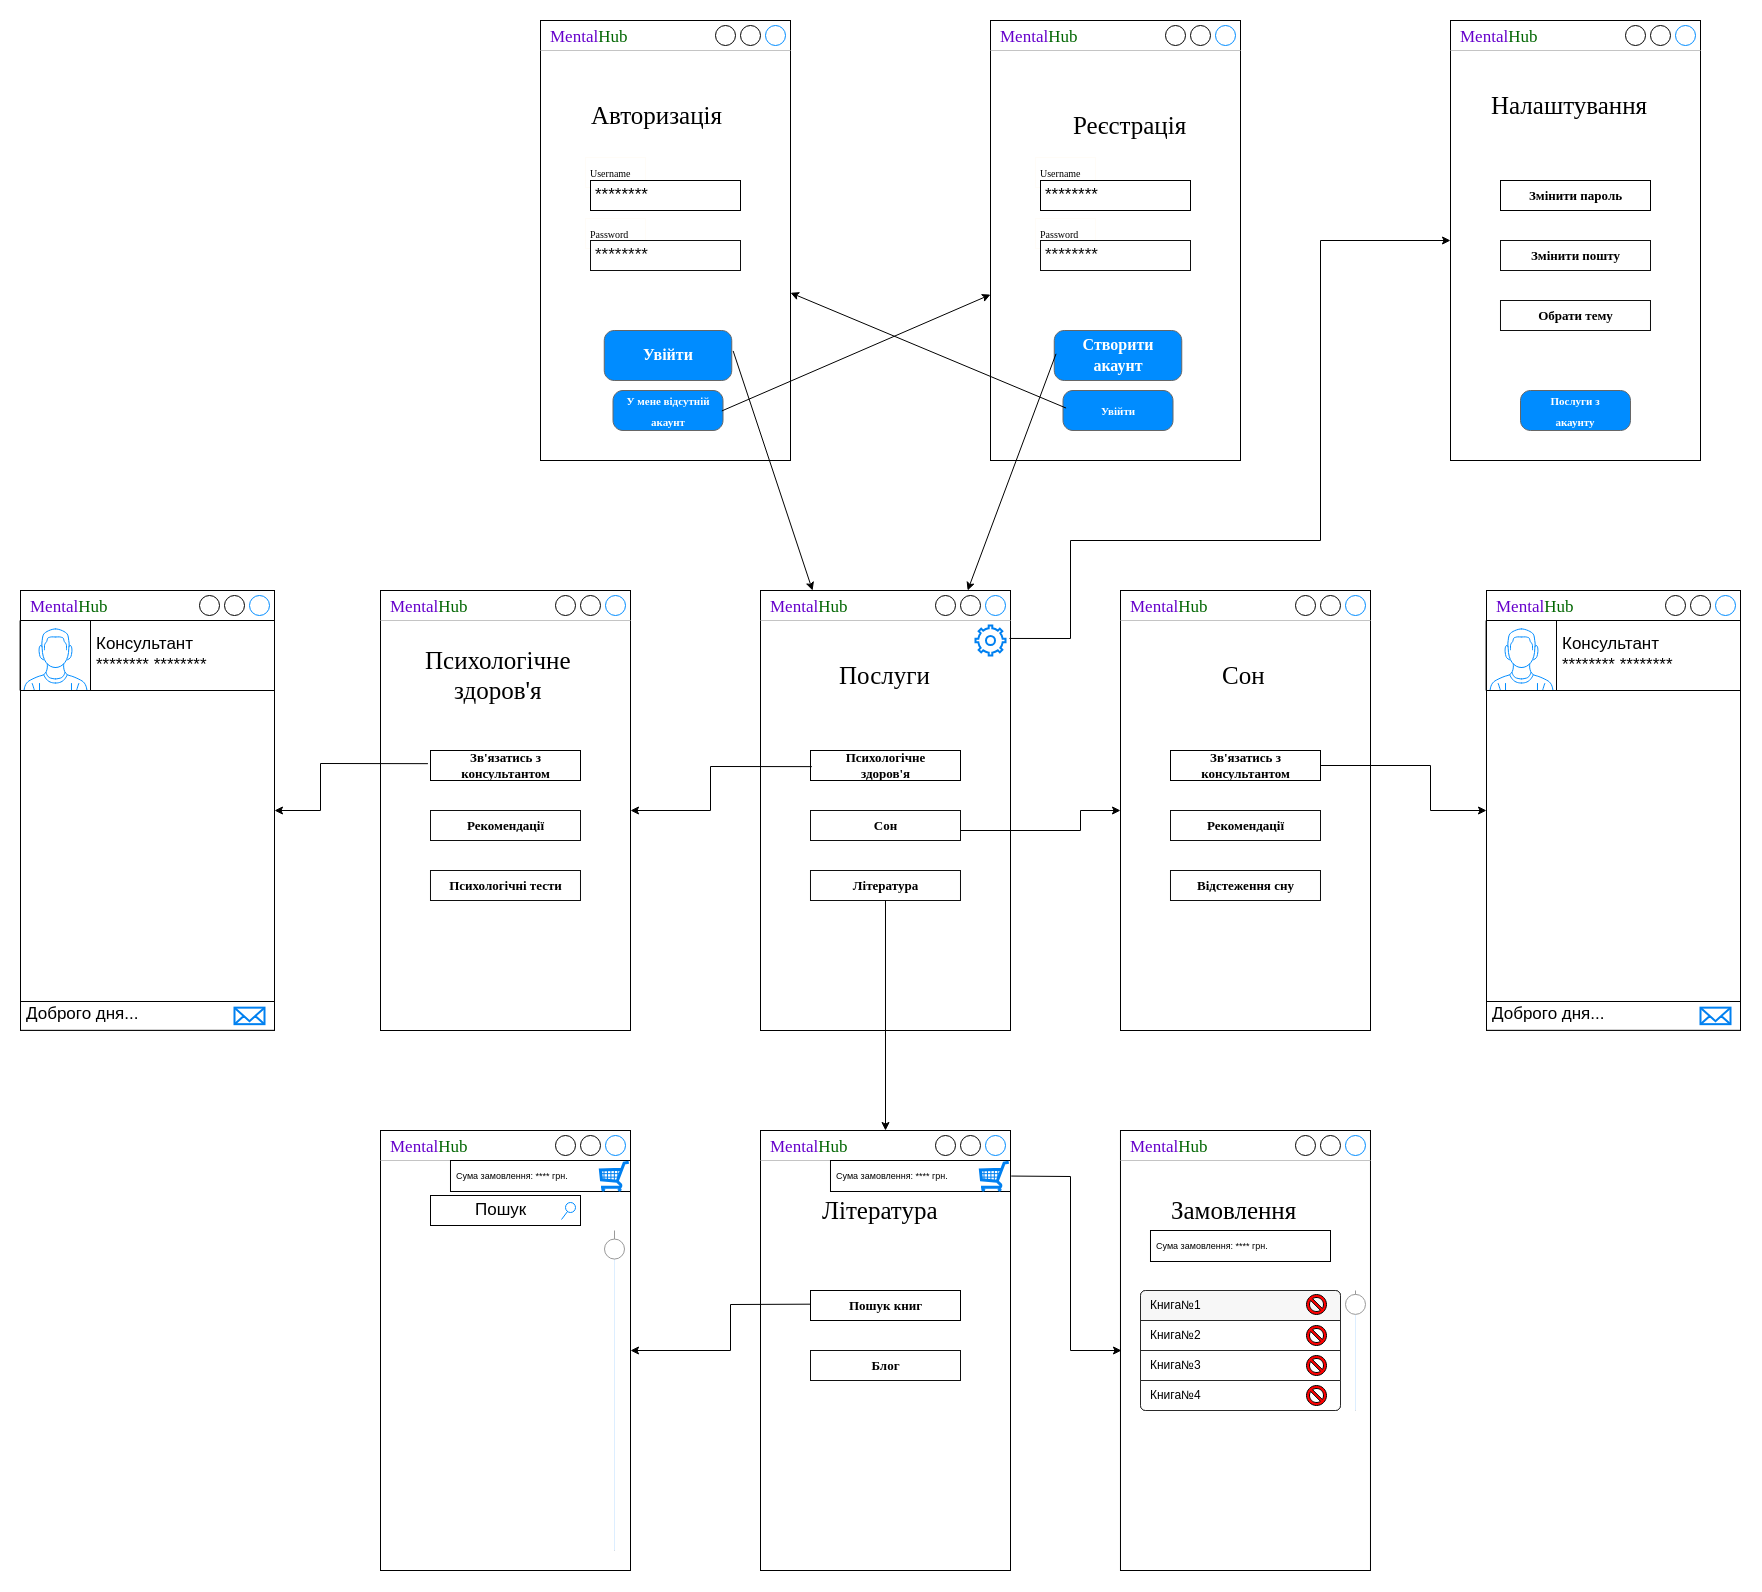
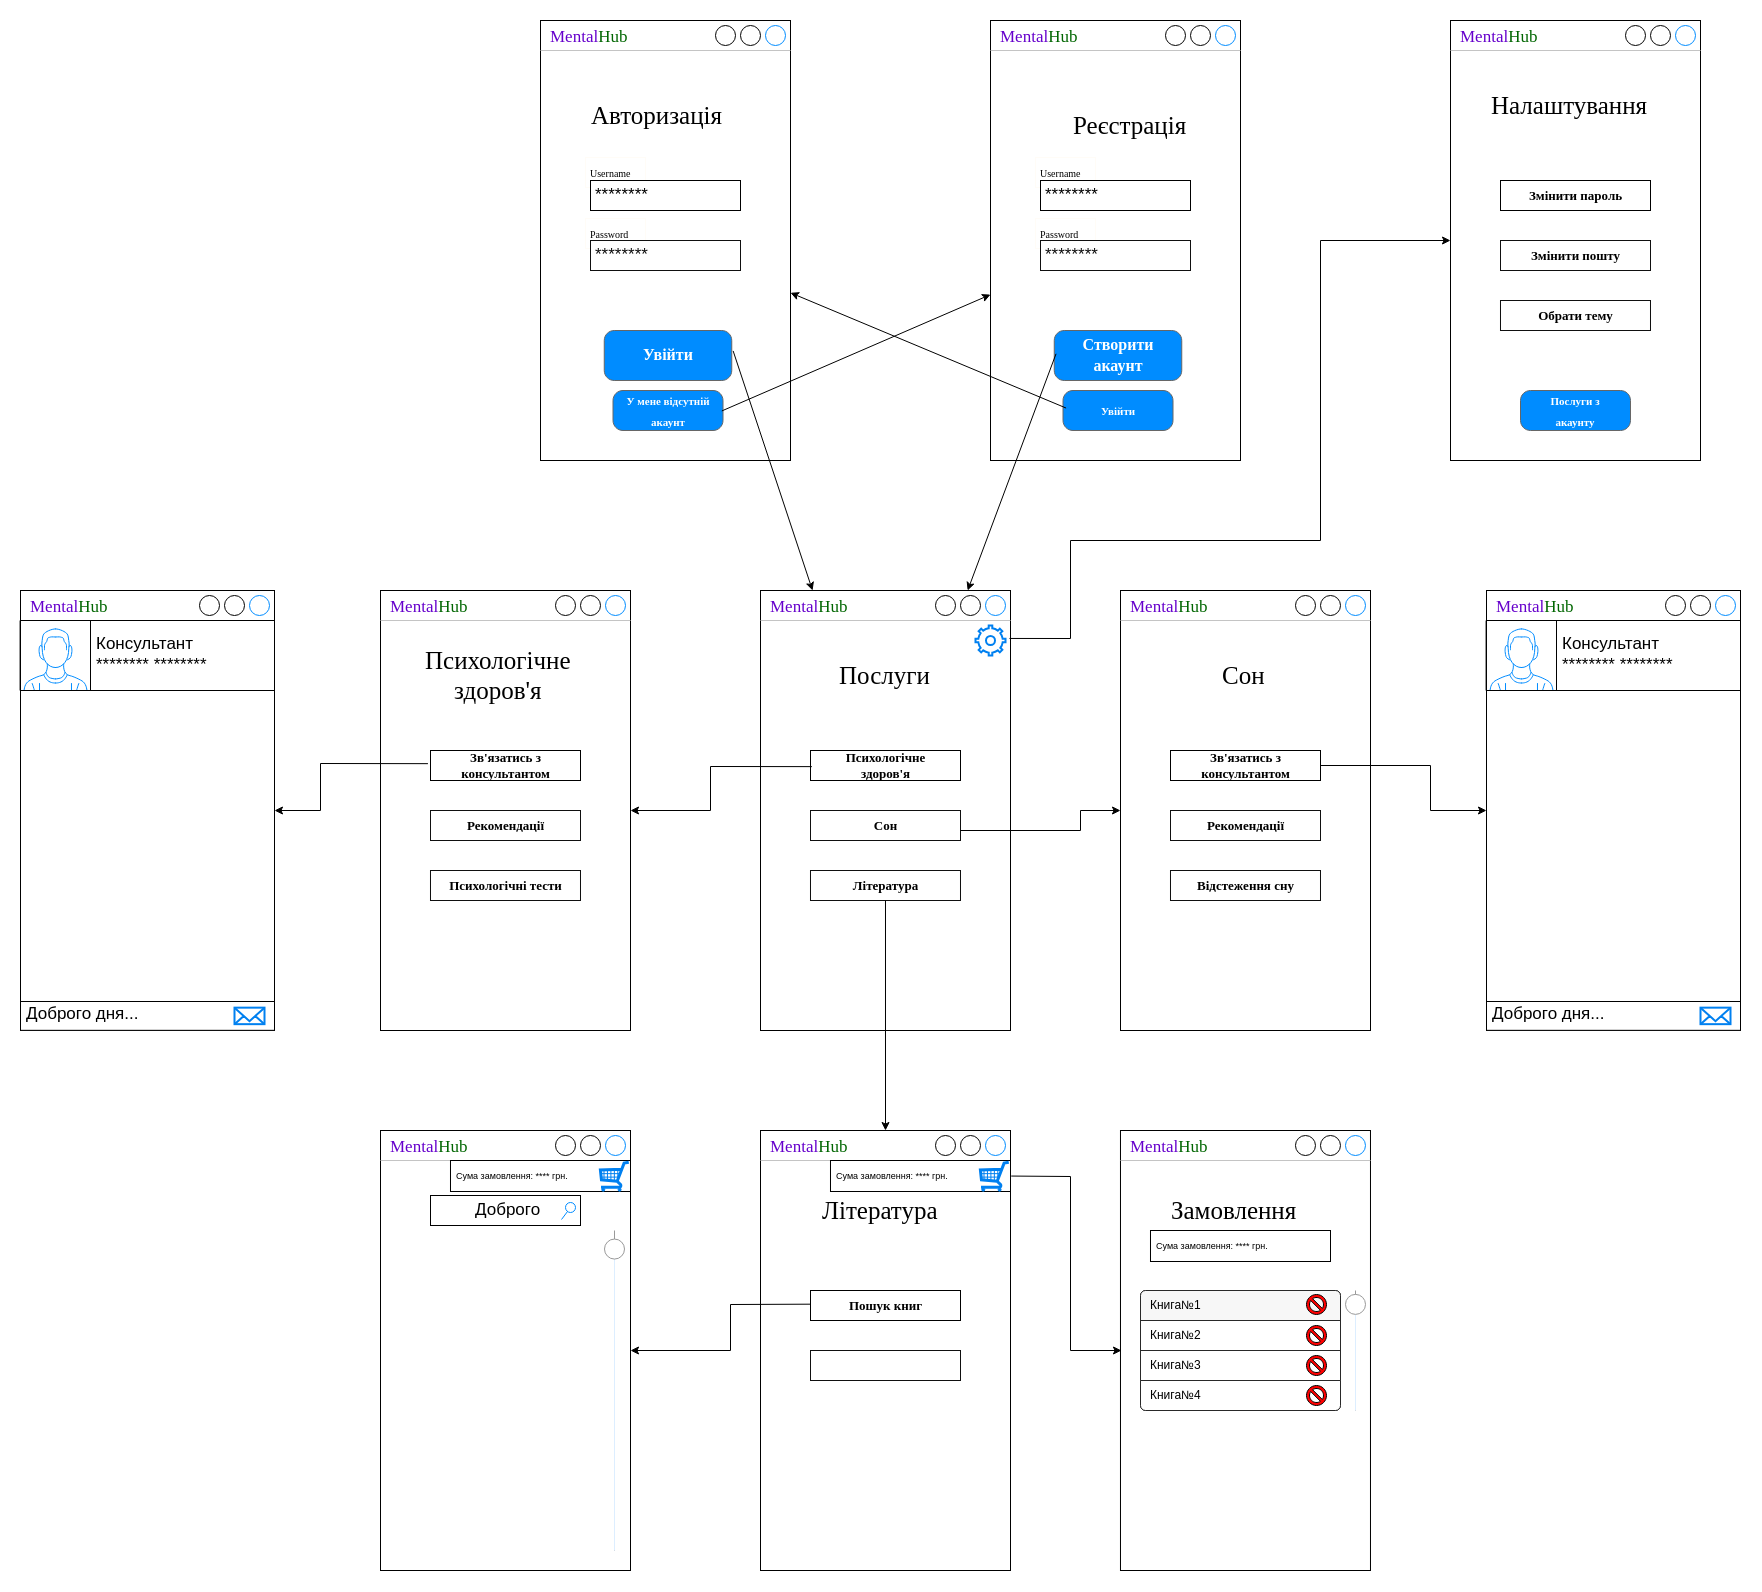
node "Пошук": label "Пошук" -> "Доброго"
node "Блог": removed
